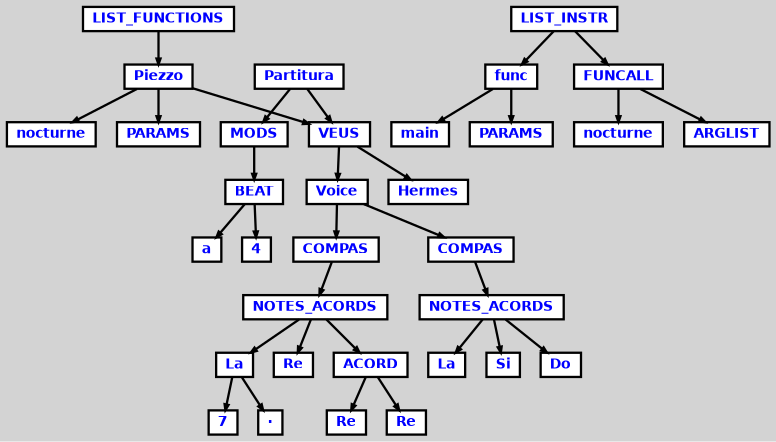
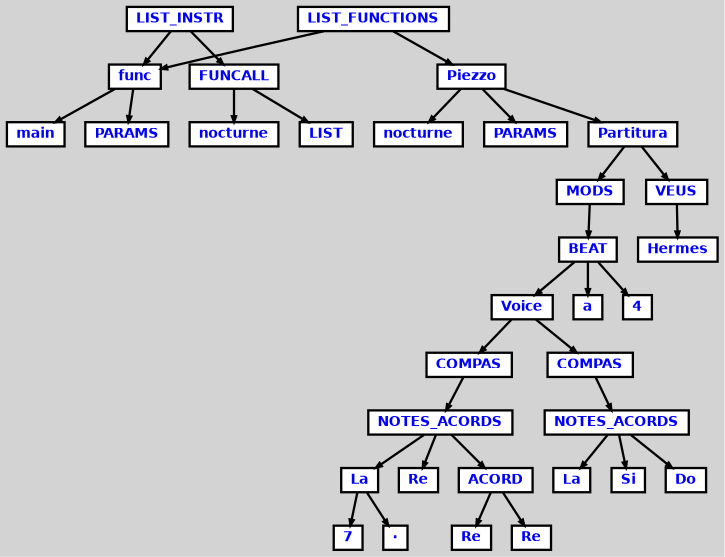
edge "LIST_FUNCTIONS" -> "func": added
edge "Piezzo" -> "VEUS": now "Piezzo" -> "Partitura"
node "ARGLIST": label "ARGLIST" -> "LIST"
edge "VEUS" -> "Voice": now "BEAT" -> "Voice"
